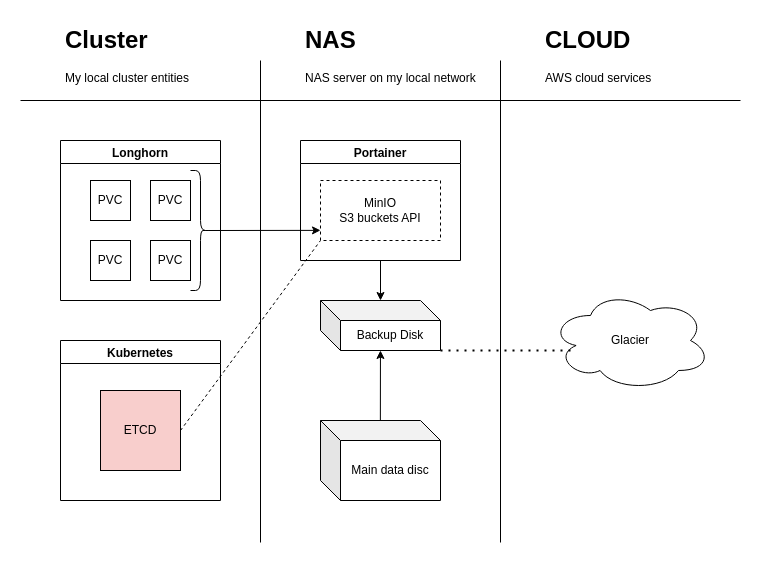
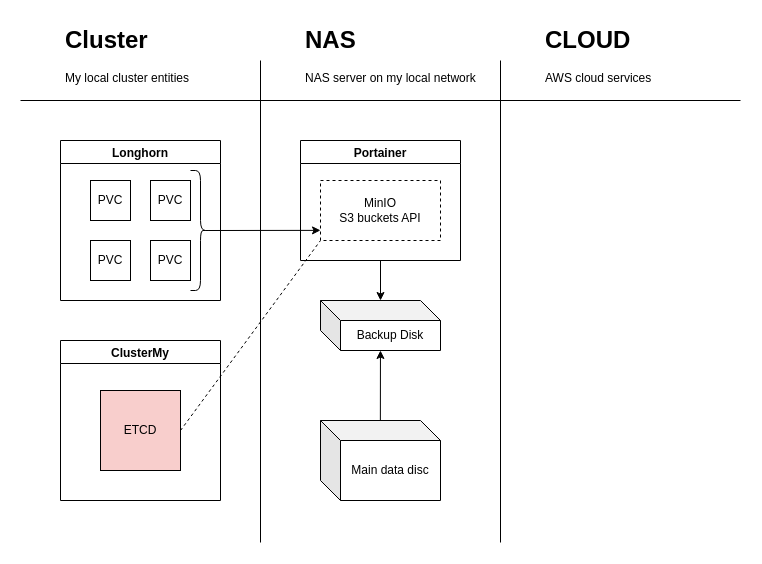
node "Glacier": removed
edge "Backup Disk" -- "Glacier": removed
node "Kubernetes": label "Kubernetes" -> "ClusterMy"
